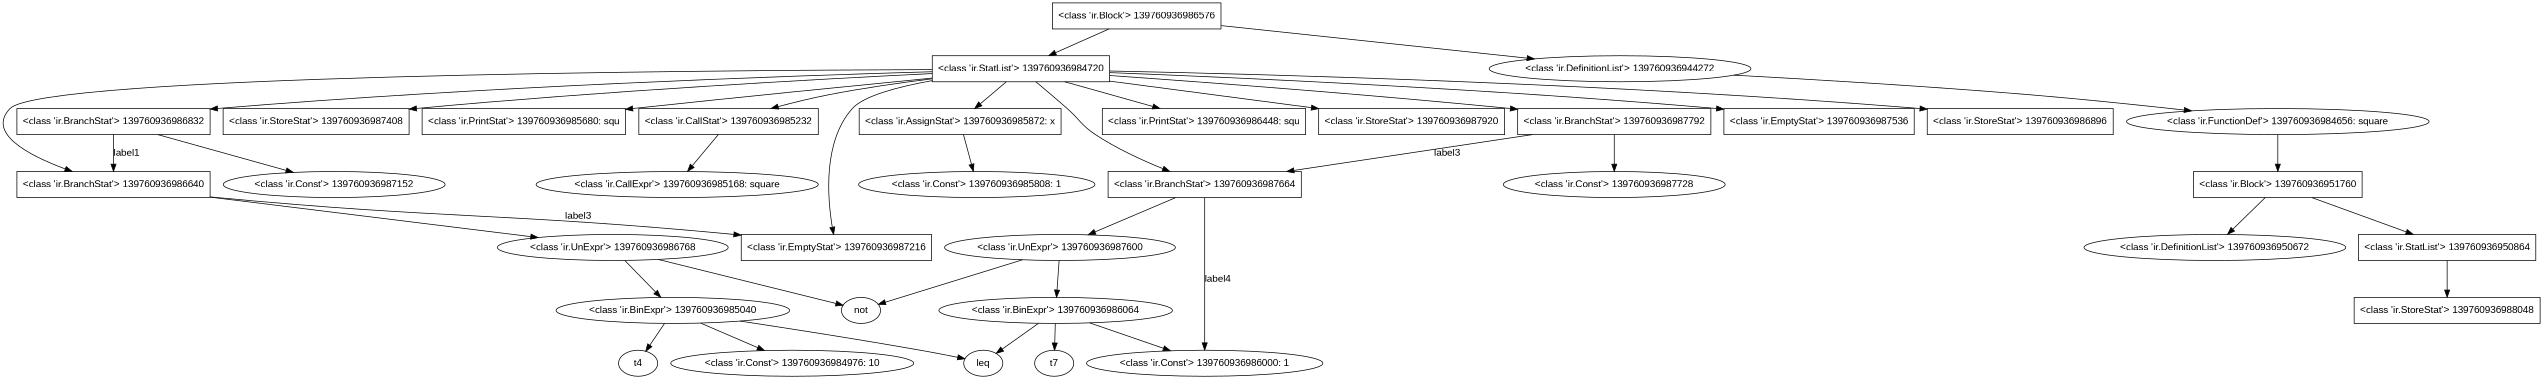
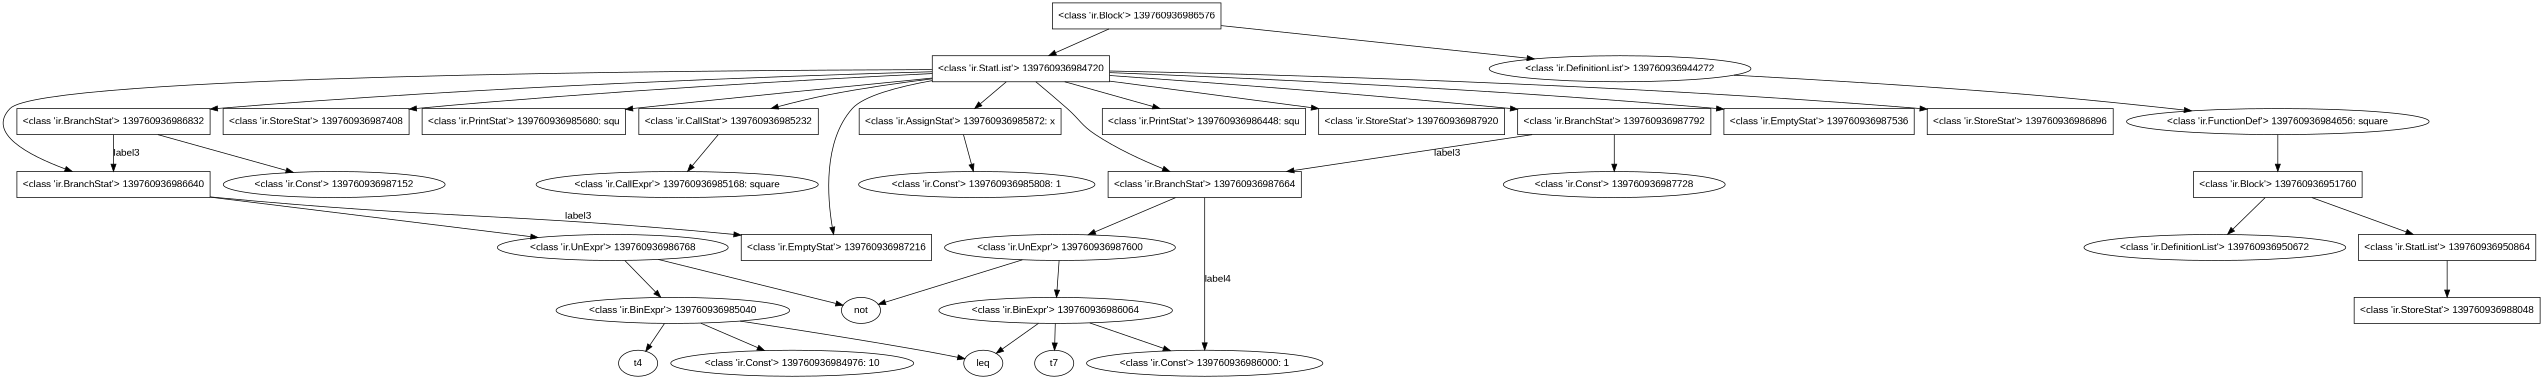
edge "<class 'ir.BranchStat'> 139760936986832" -> "<class 'ir.BranchStat'> 139760936986640": label "label1" -> "label3"
